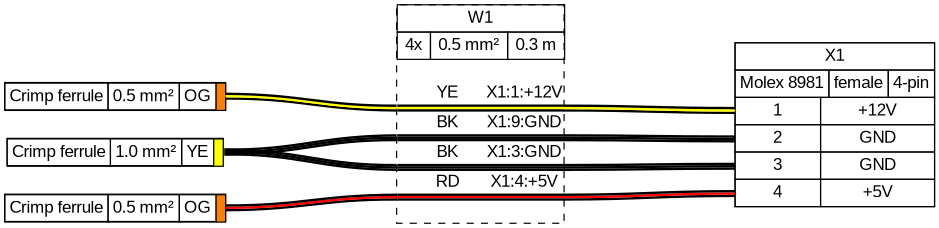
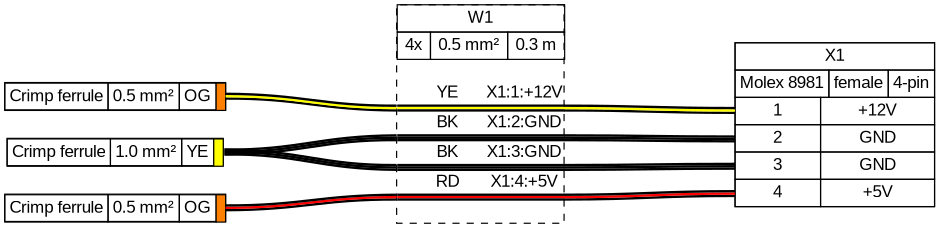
node "W1": text "X1:9:GND" -> "X1:2:GND"
